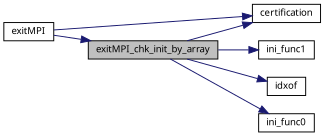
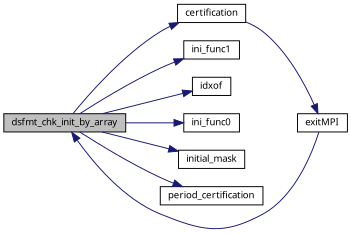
edge "exitMPI" -> "certification": reversed
node "exitMPI_chk_init_by_array": label "exitMPI_chk_init_by_array" -> "dsfmt_chk_init_by_array"
node "initial_mask": added
node "period_certification": added
